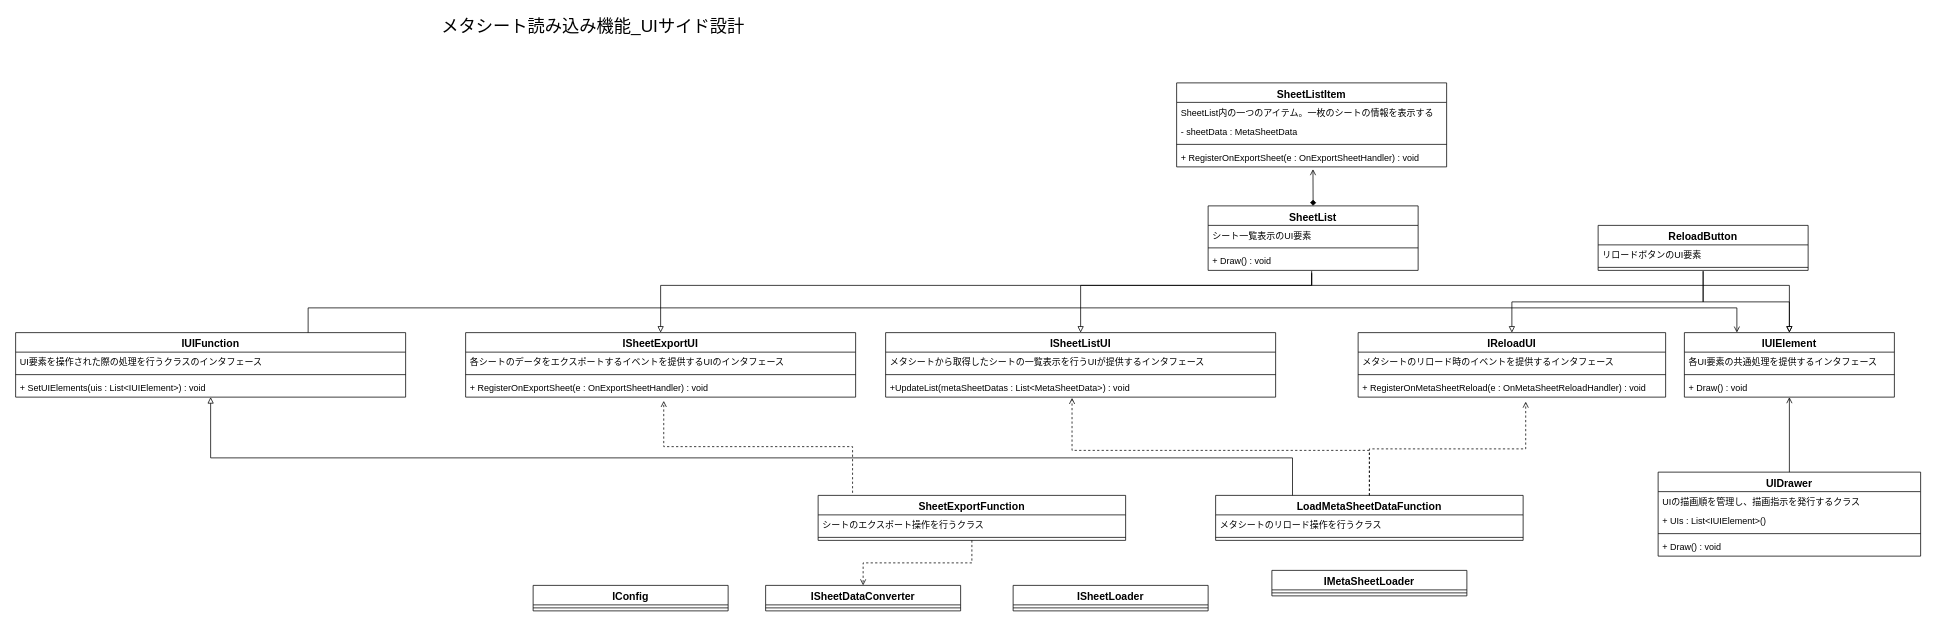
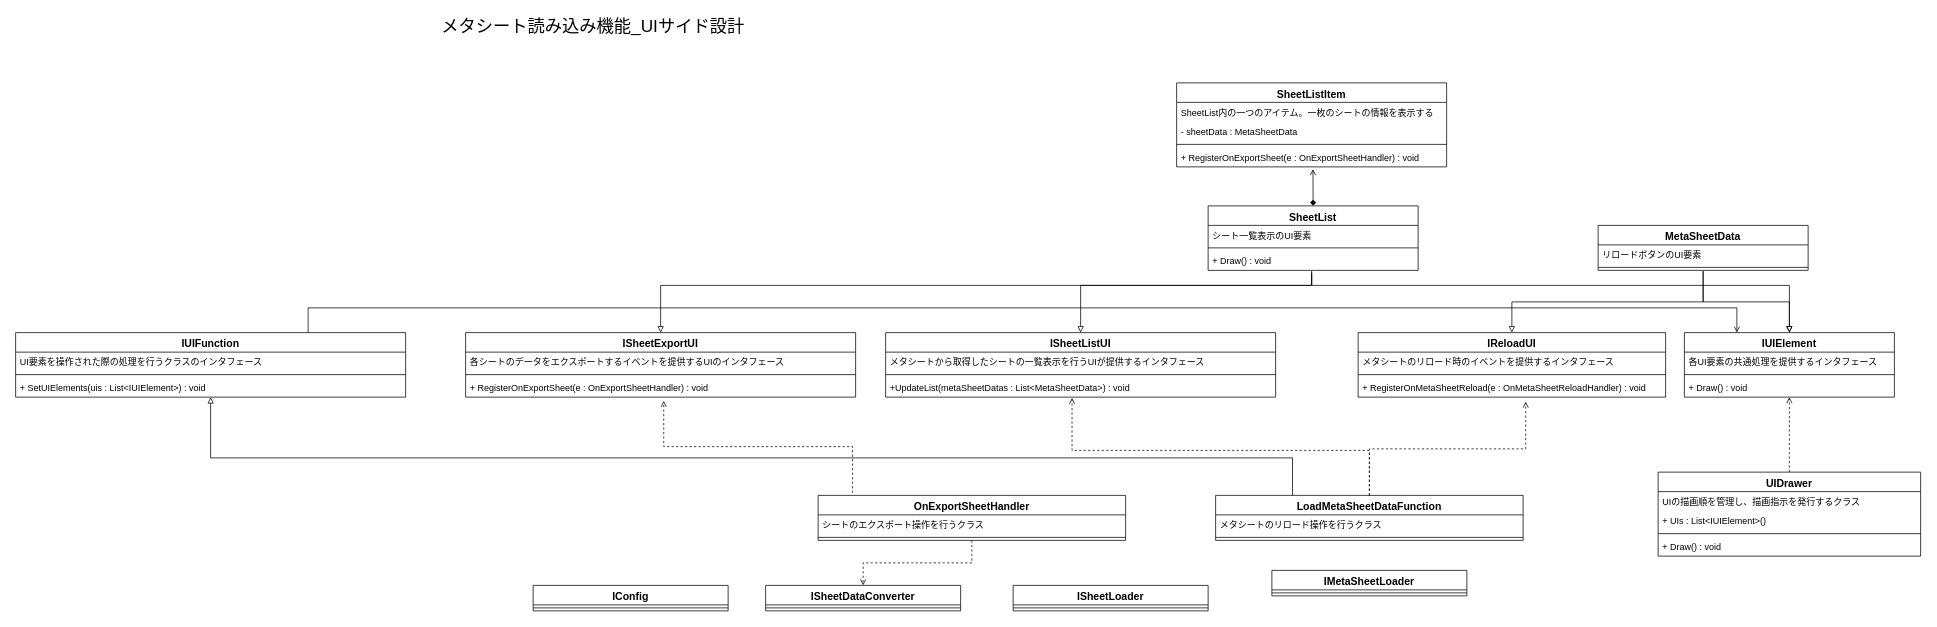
node "ReloadButton": label "ReloadButton" -> "MetaSheetData"
edge "UIDrawer" -> "IUIElement": style solid -> dashed
node "SheetExportFunction": label "SheetExportFunction" -> "OnExportSheetHandler"
